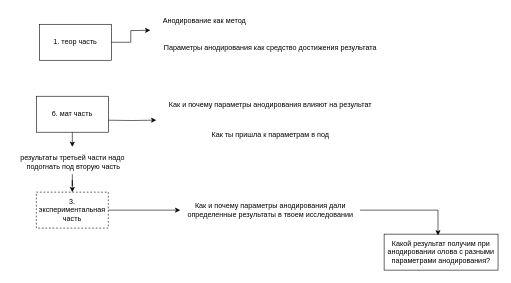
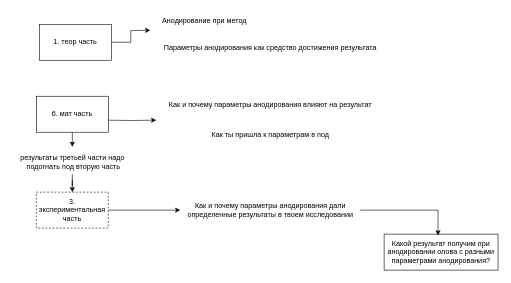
node "Анодирование как метод": label "Анодирование как метод" -> "Анодирование при метод"
